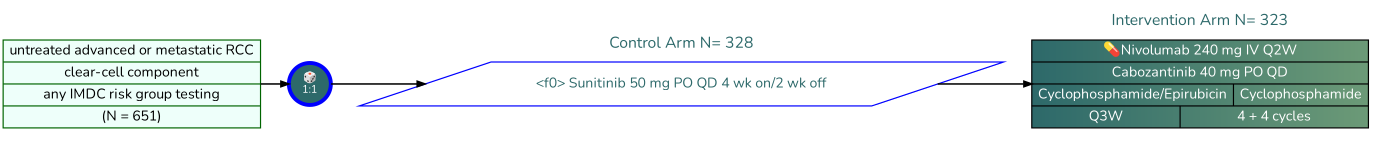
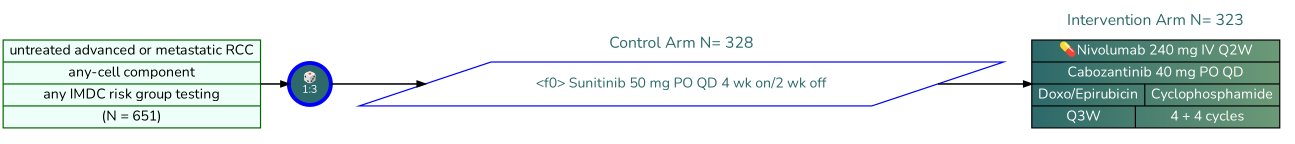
node "untreated advanced or metastatic RCC": text "clear-cell component" -> "any-cell component"
node "🎲 1:1": label "🎲 1:1" -> "🎲 1:3"
node "💊Nivolumab 240 mg IV Q2W": text "Cyclophosphamide/Epirubicin" -> "Doxo/Epirubicin"
